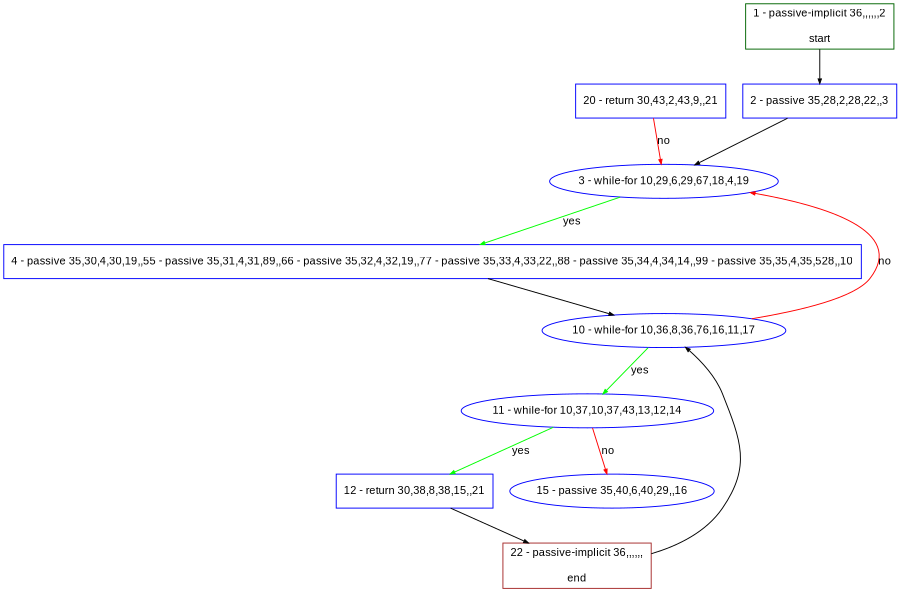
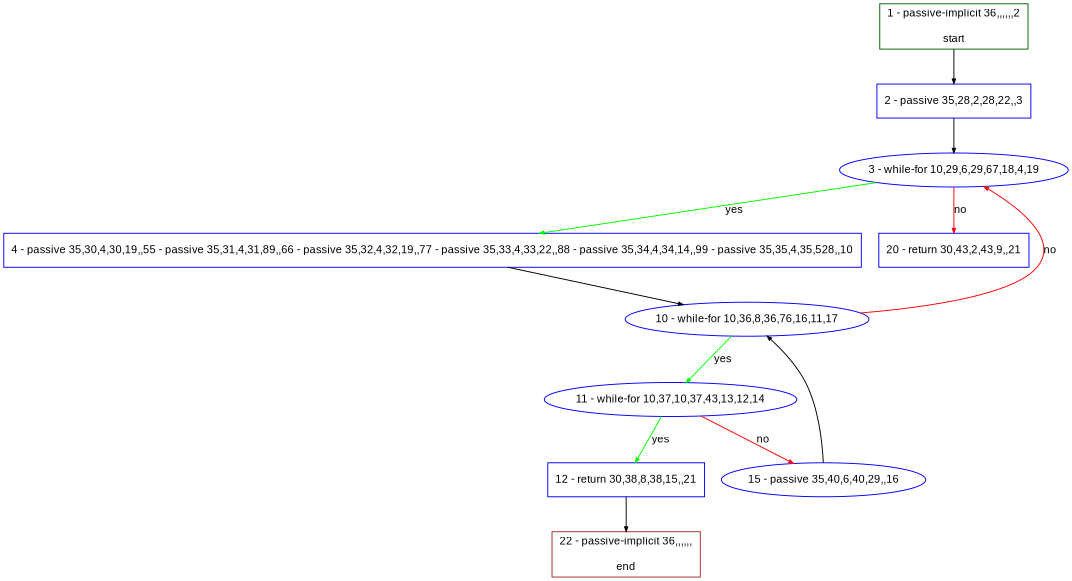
edge "20 - return 30,43,2,43,9,,21" -> "3 - while-for 10,29,6,29,67,18,4,19": reversed
edge "22 - passive-implicit 36,,,,,, end" -> "10 - while-for 10,36,8,36,76,16,11,17": now "15 - passive 35,40,6,40,29,,16" -> "10 - while-for 10,36,8,36,76,16,11,17"
